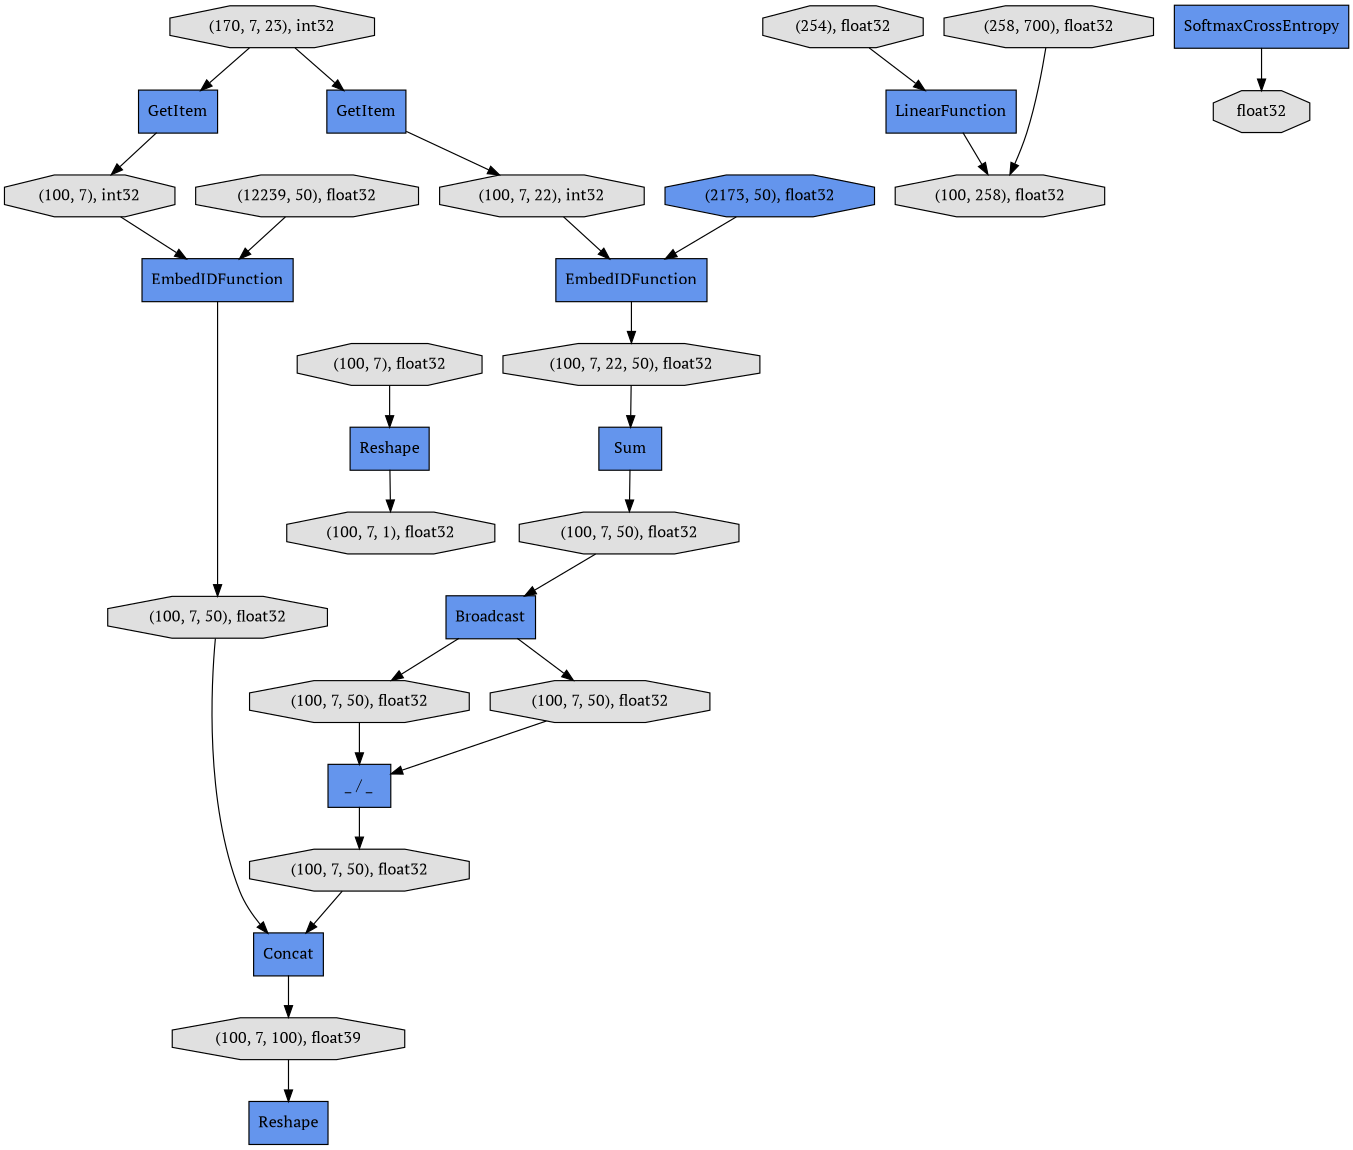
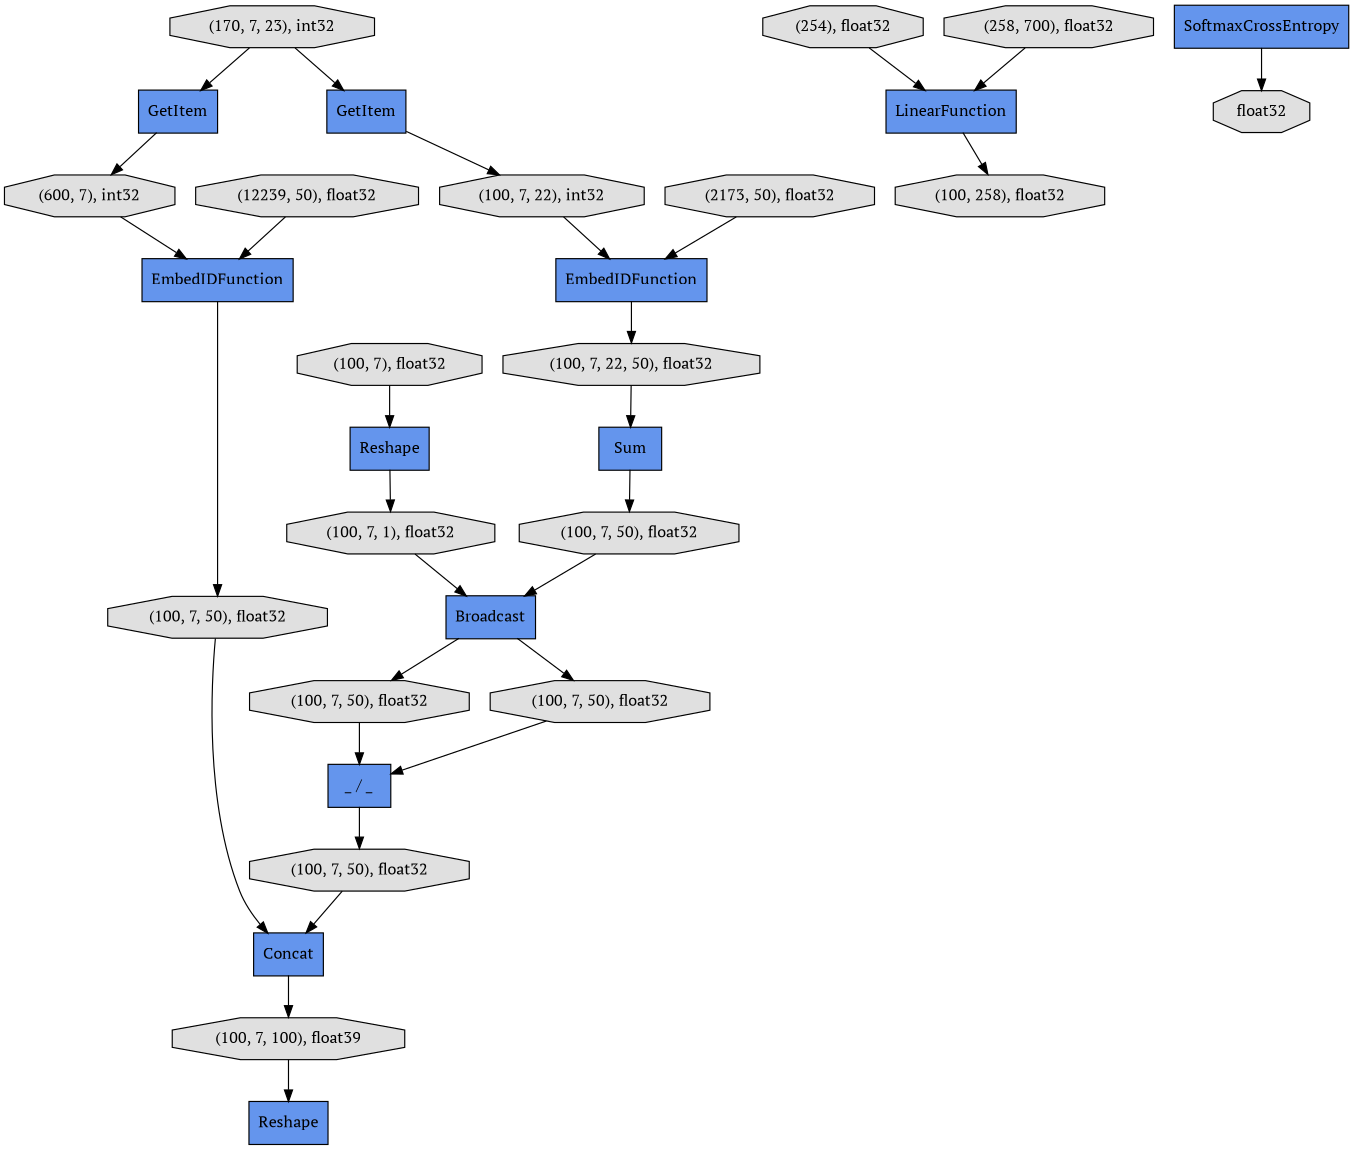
edge "(258, 700), float32" -> "(100, 258), float32": now "(258, 700), float32" -> "LinearFunction"
node "(100, 7), int32": label "(100, 7), int32" -> "(600, 7), int32"
node "(2173, 50), float32": fillcolor #6495ed -> #e0e0e0
edge "(100, 7, 1), float32" -> "Broadcast": added
